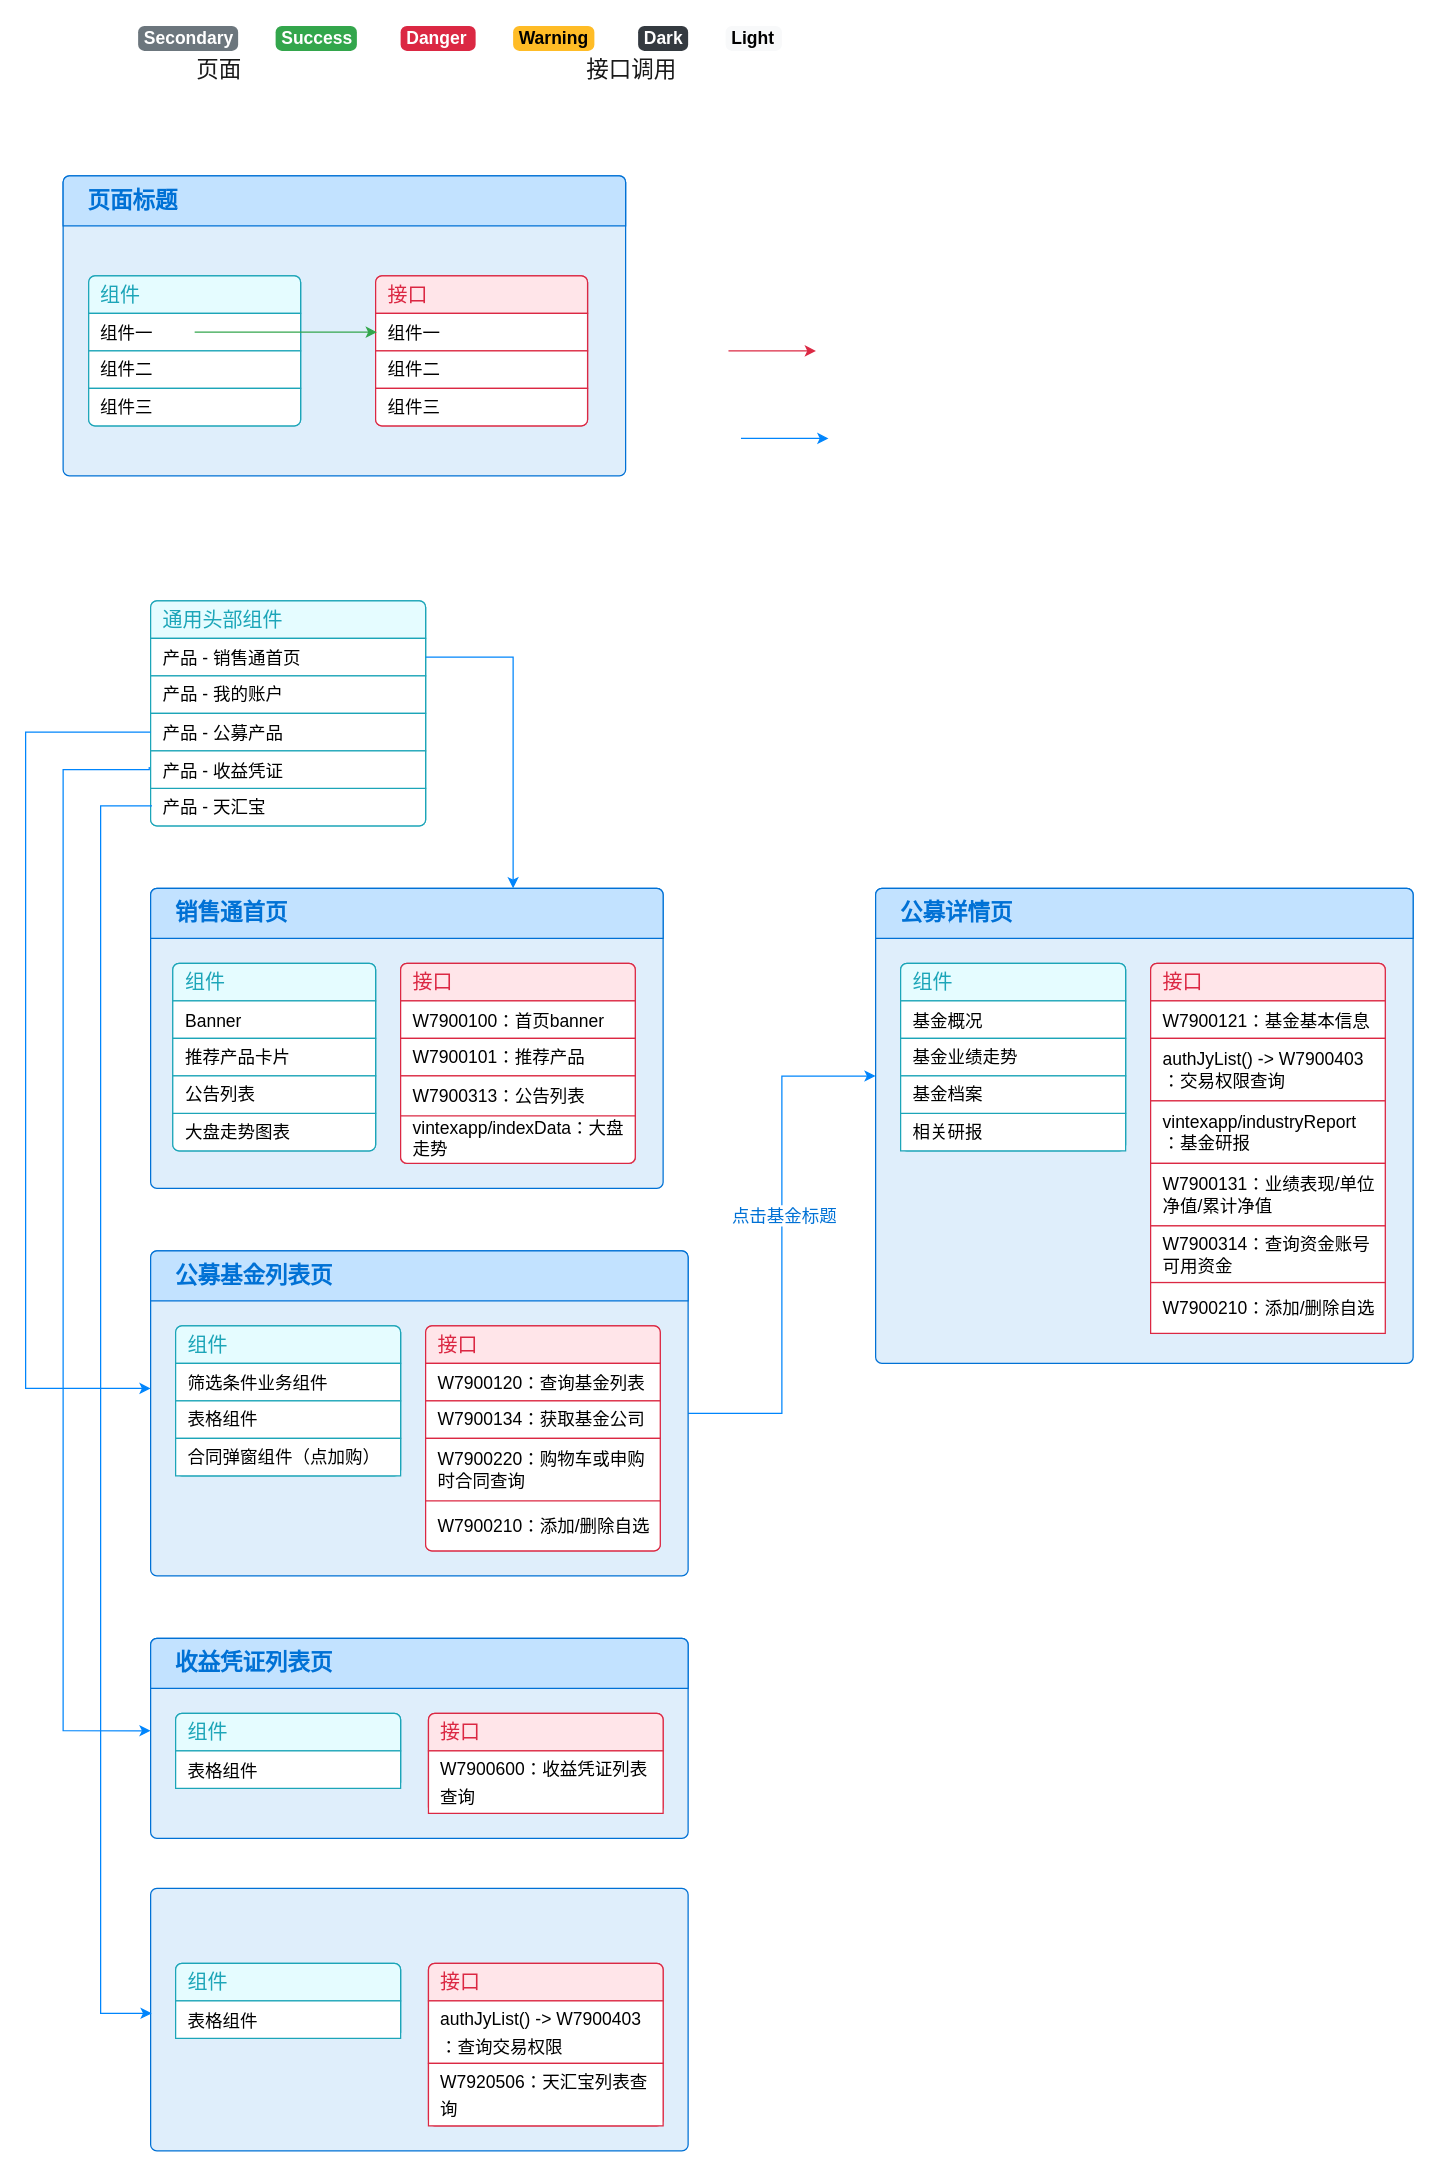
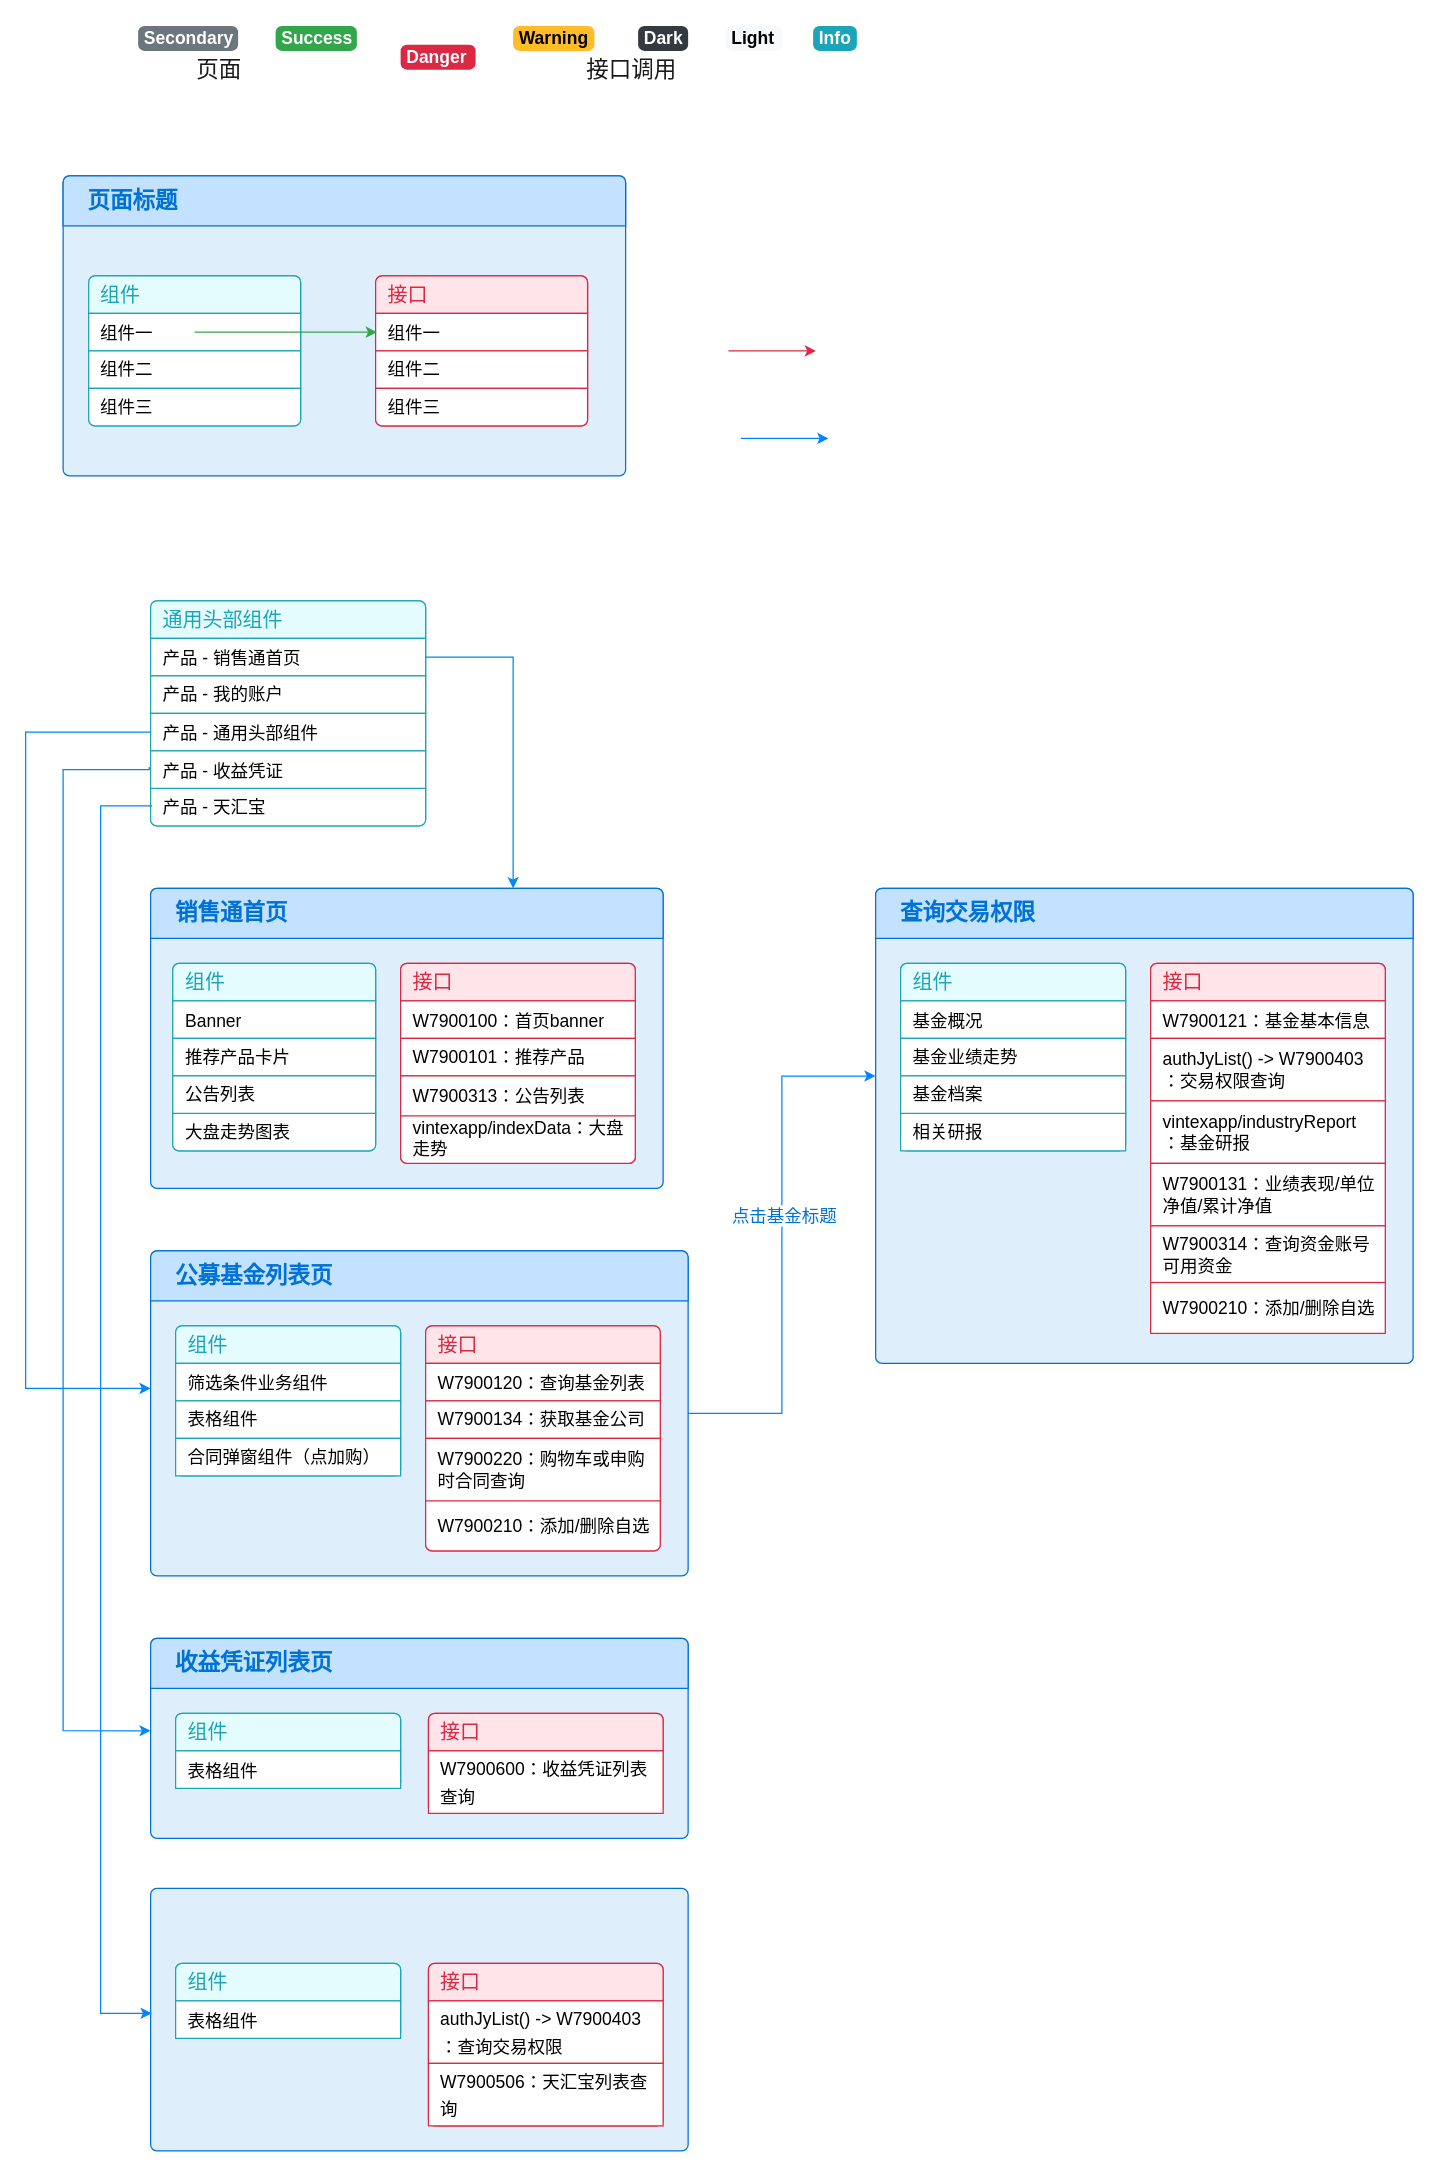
node "Danger": moved (438, 38) -> (438, 57)
node "Info": added
node "产品 - 公募产品": label "产品 - 公募产品" -> "产品 - 通用头部组件"
node "公募详情页": label "公募详情页" -> "查询交易权限"
node "W7920506：天汇宝列表查询": label "W7920506：天汇宝列表查询" -> "W7900506：天汇宝列表查询"
